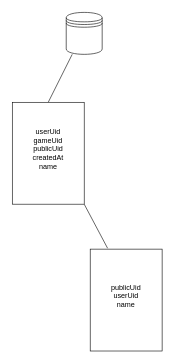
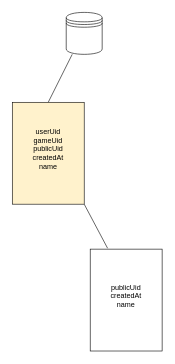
node "userUid gameUid publicUid createdAt name": fillcolor #ffffff -> #fff2cc
node "publicUid userUid name": label "publicUid userUid name" -> "publicUid createdAt name"
